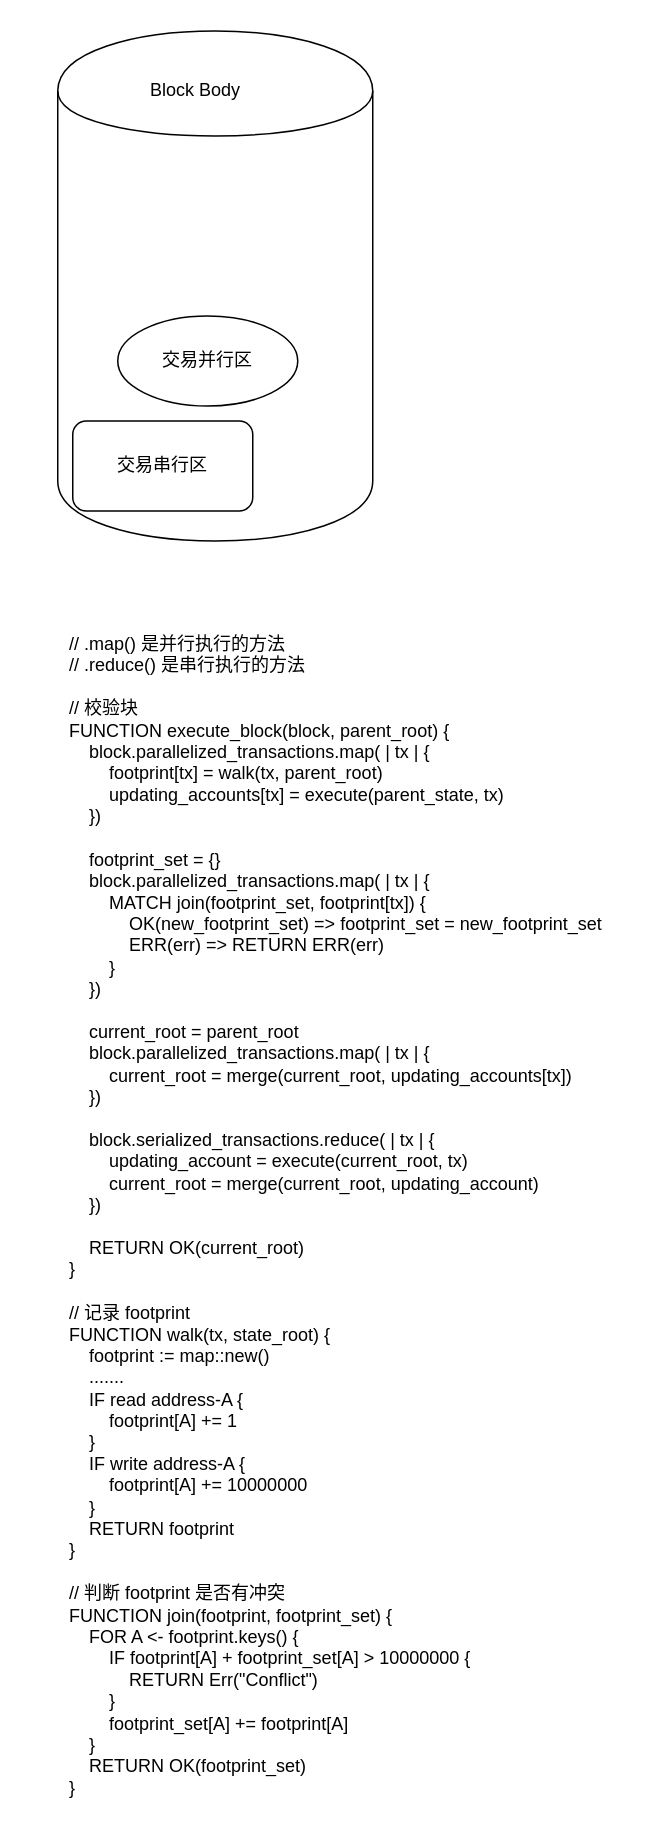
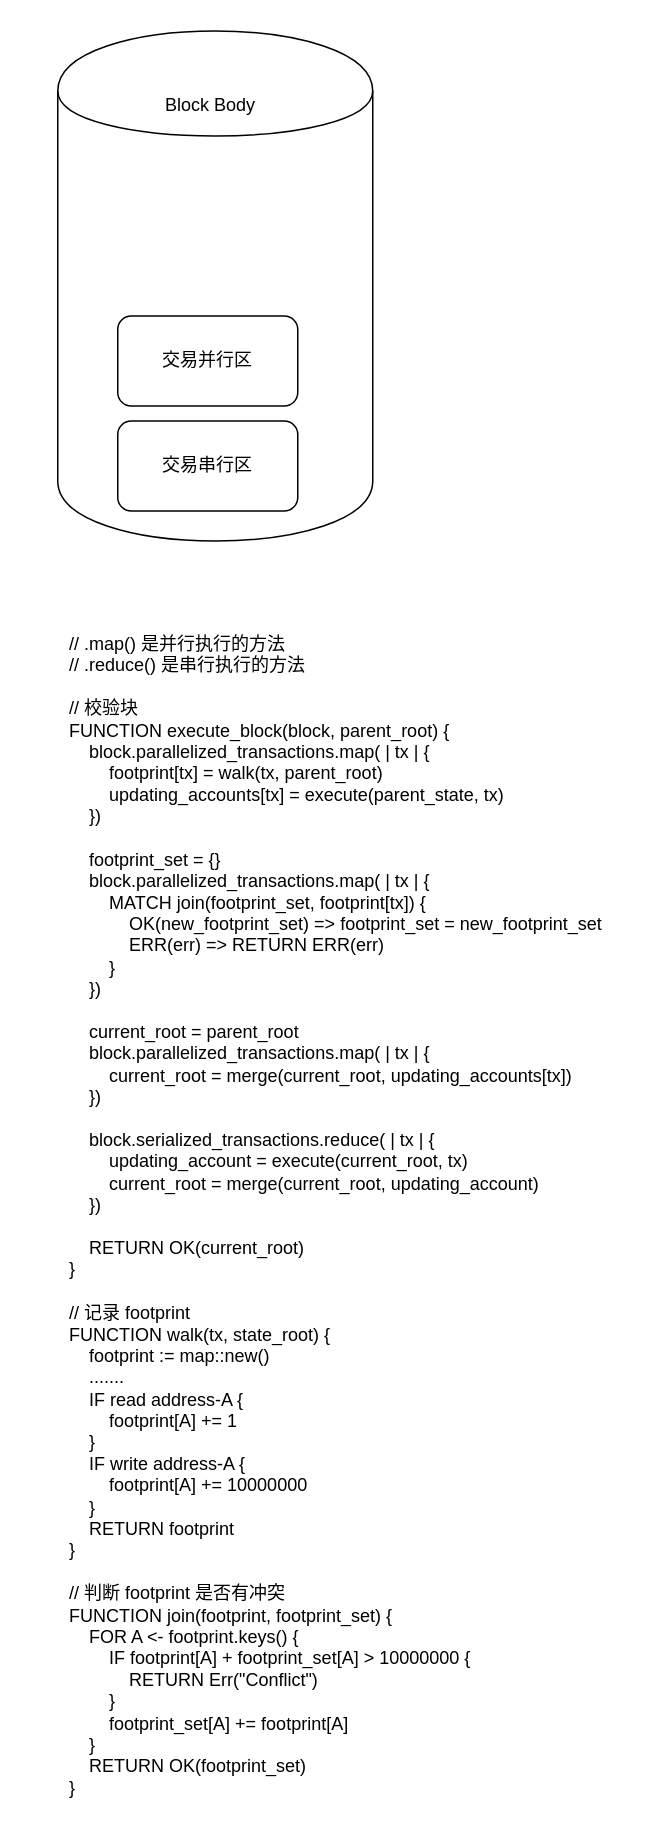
node "Block Body": moved (208, 91) -> (223, 106)
node "交易并行区": shape ellipse -> rounded rectangle
node "交易串行区": moved (163, 466) -> (208, 466)
